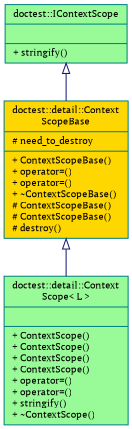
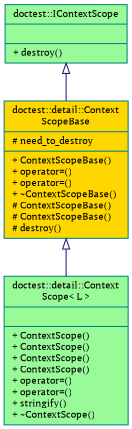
node "doctest::IContextScope": text "+ stringify()" -> "+ destroy()"
